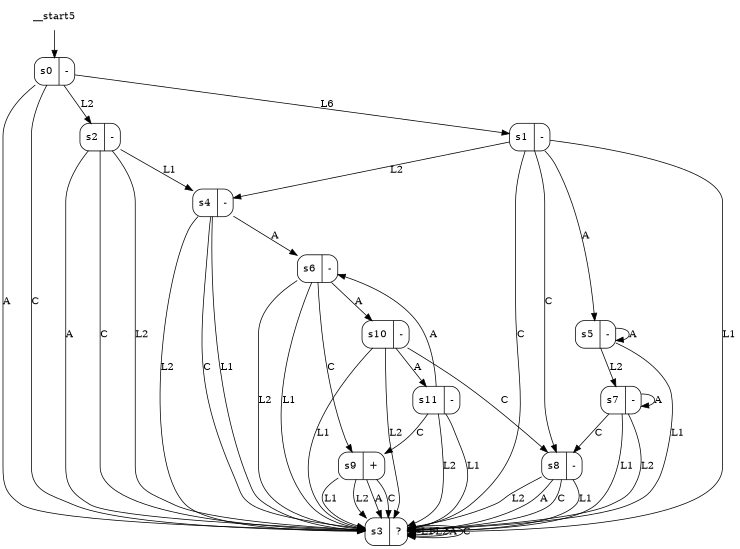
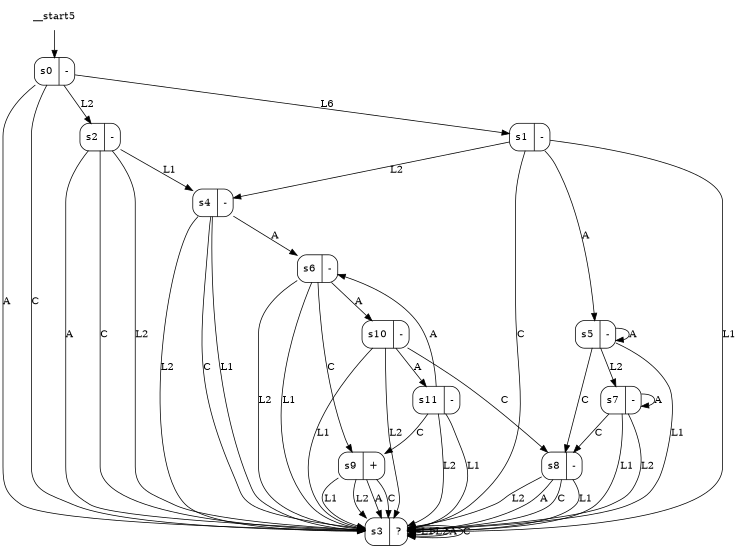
edge "s1" -> "s8": now "s5" -> "s8"
